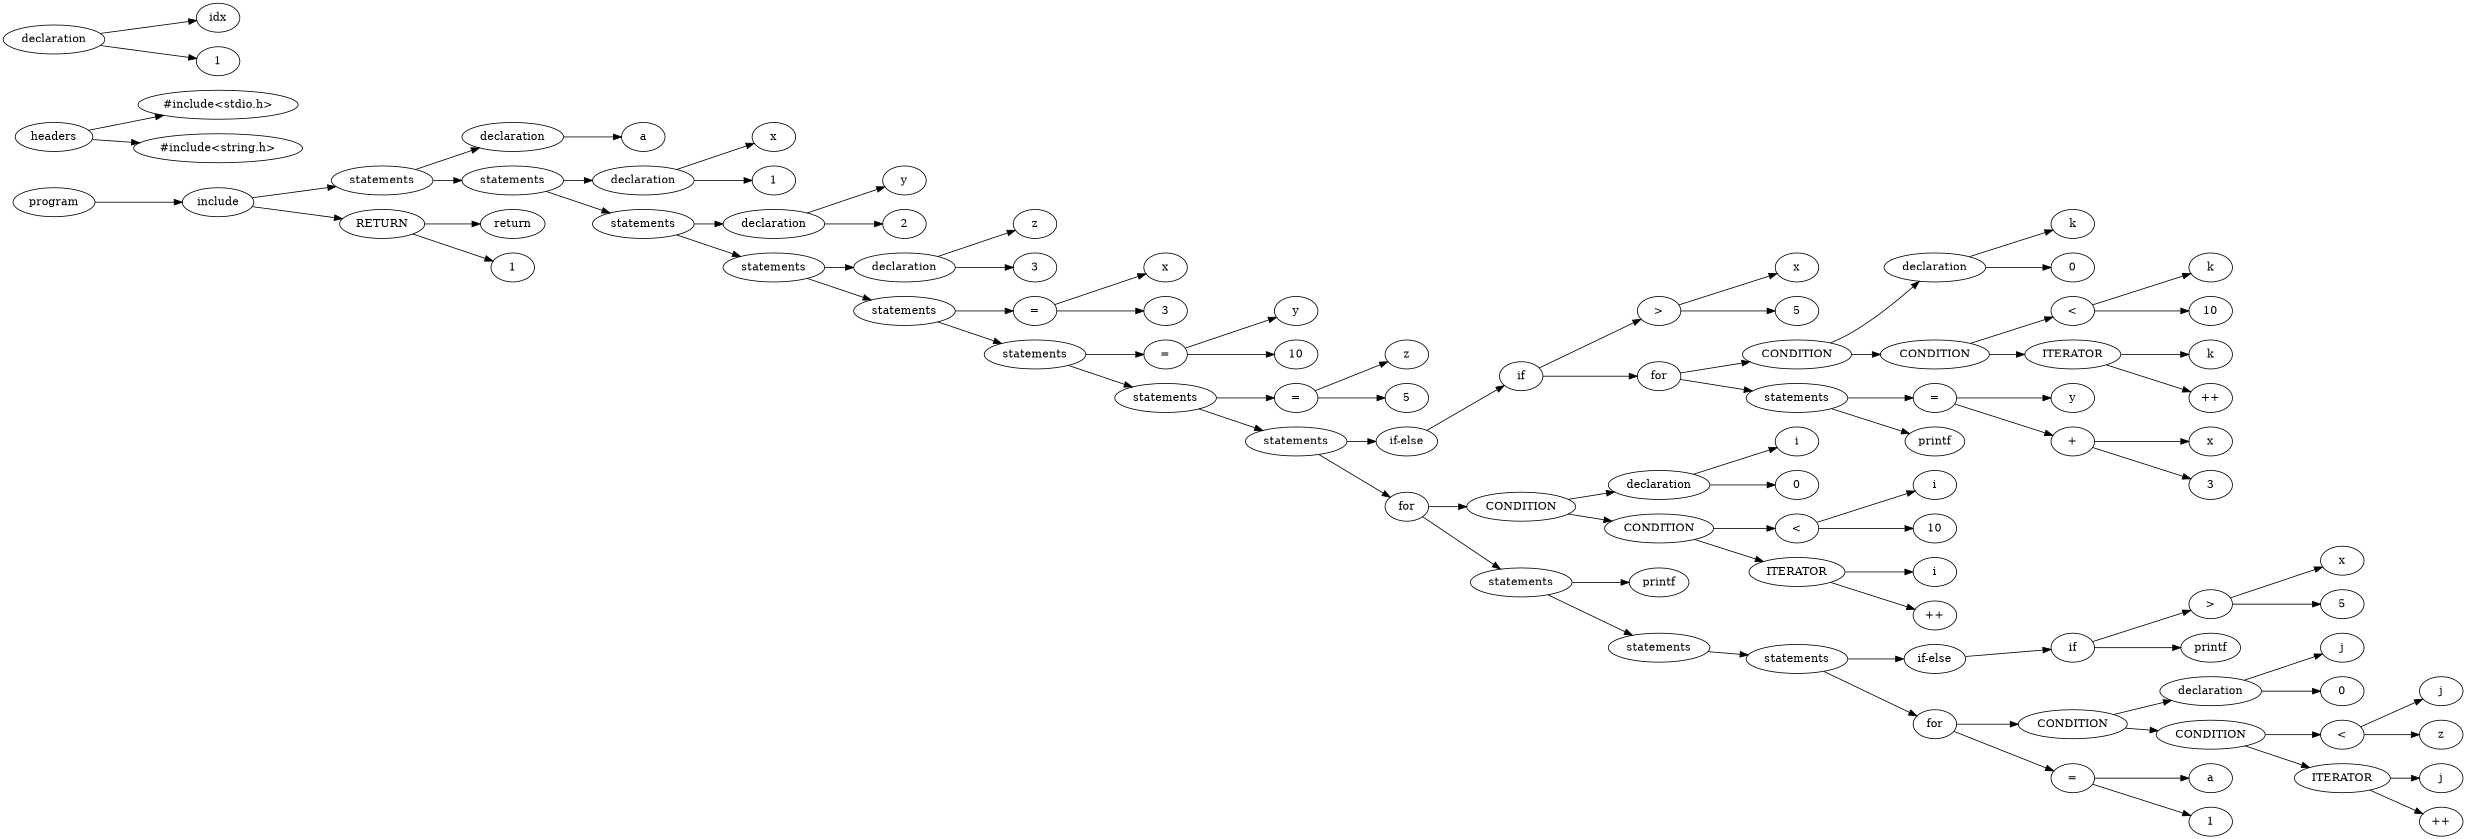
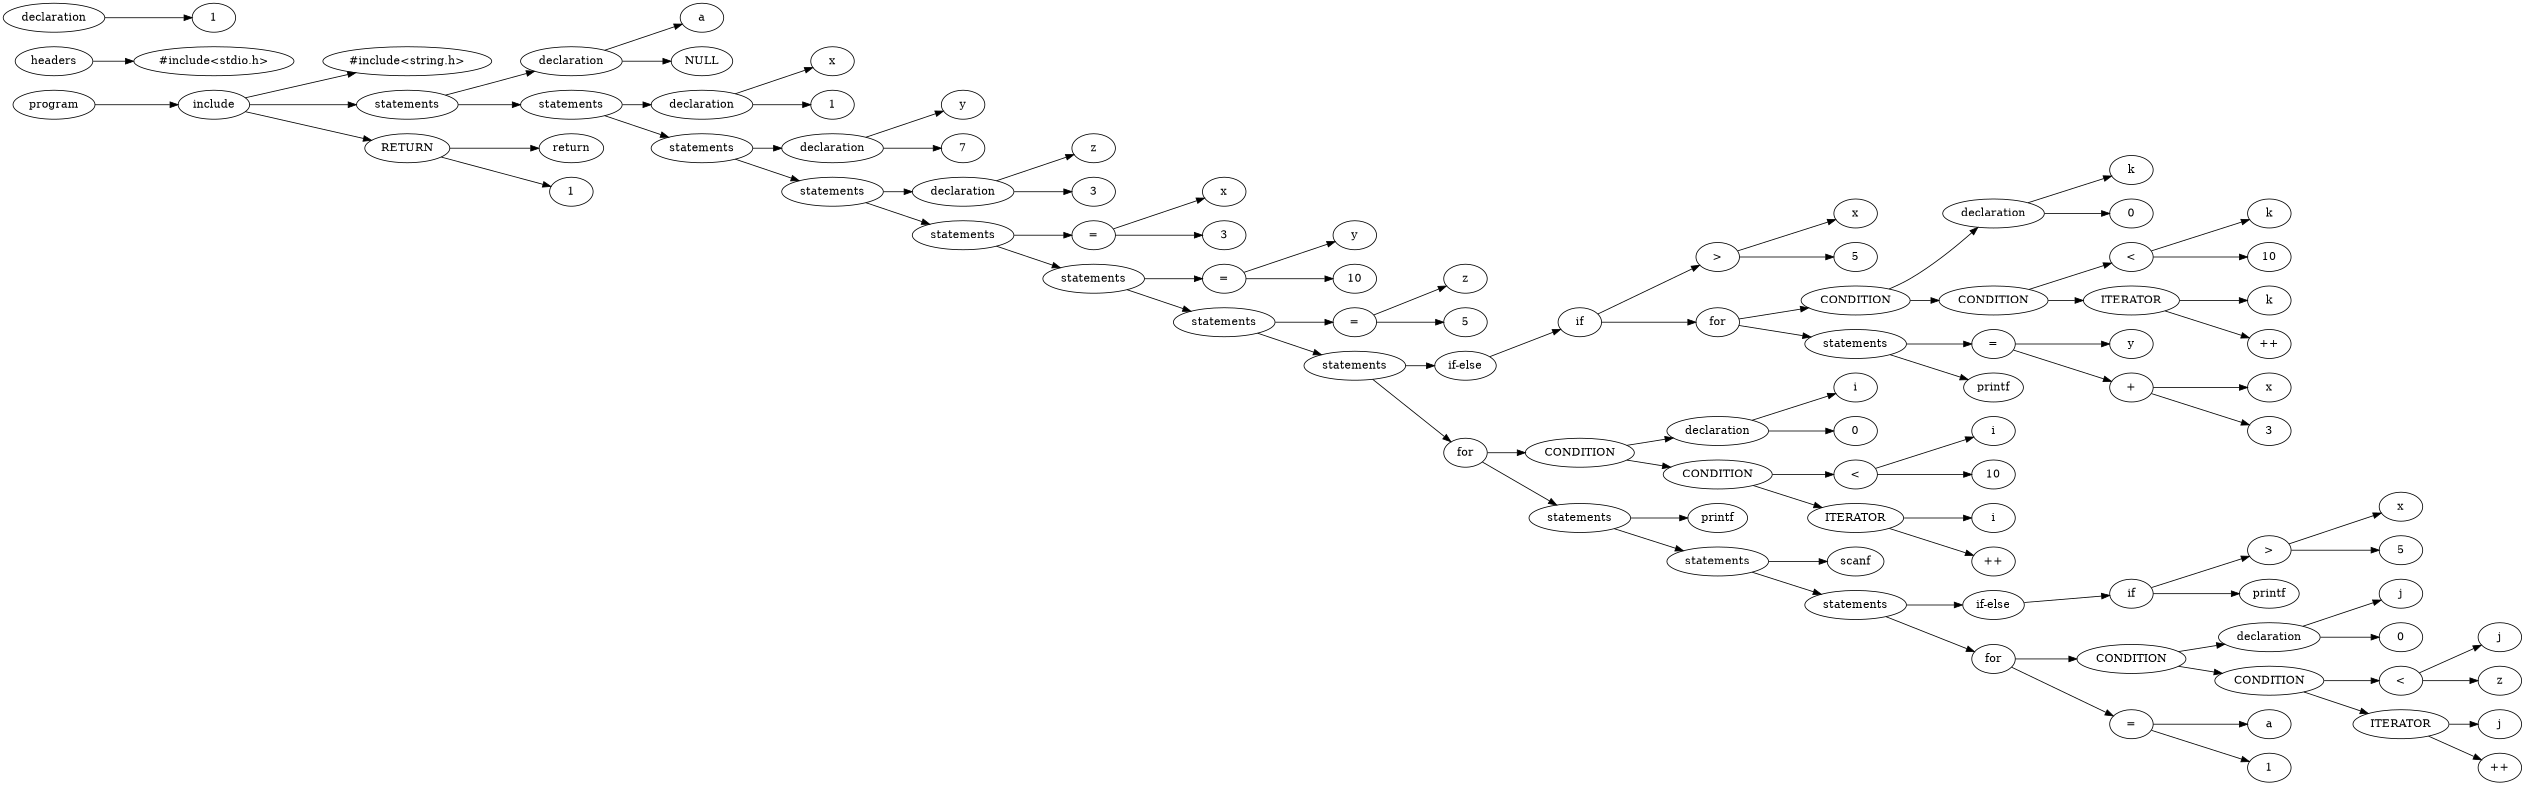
node "idx": removed
node "NULL": added
edge "headers" -> "#include<string.h>": now "include" -> "#include<string.h>"
node "2": label "2" -> "7"
node "scanf": added
